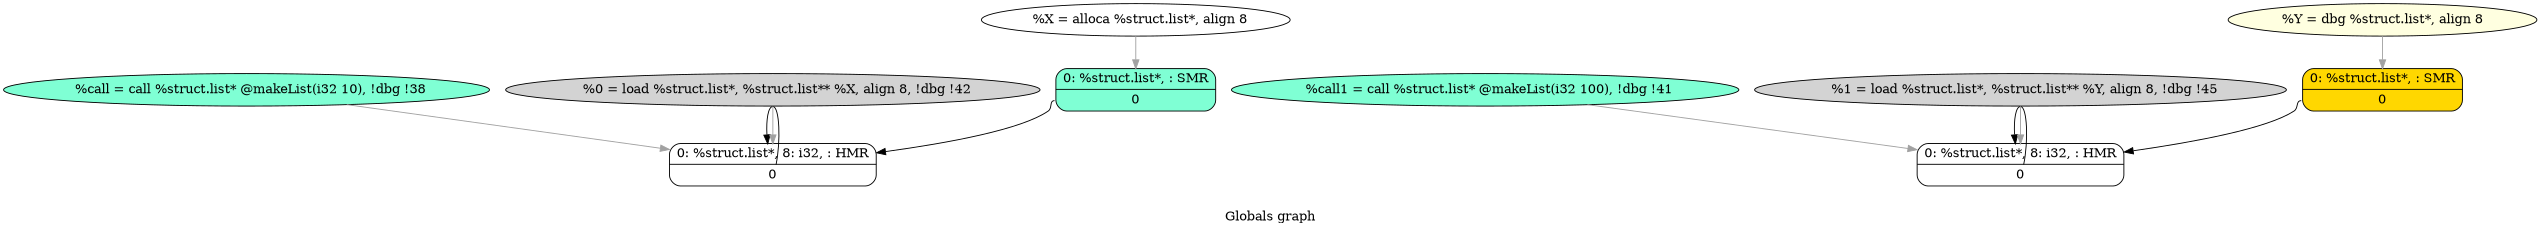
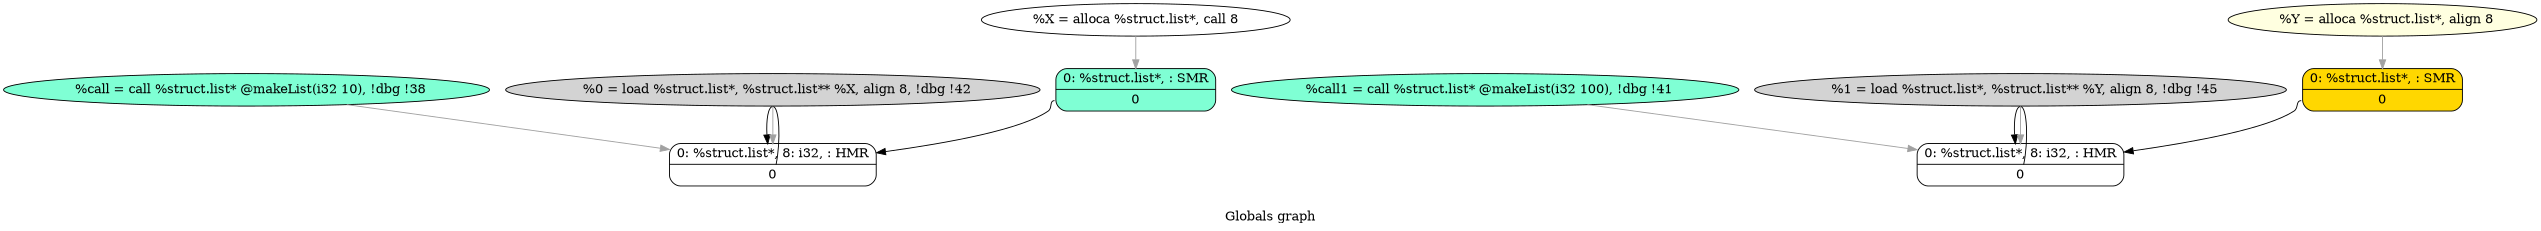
node "%X = alloca %struct.list*, align 8": label "%X = alloca %struct.list*, align 8" -> "%X = alloca %struct.list*, call 8"
node "%Y = dbg %struct.list*, align 8": label "%Y = dbg %struct.list*, align 8" -> "%Y = alloca %struct.list*, align 8"
